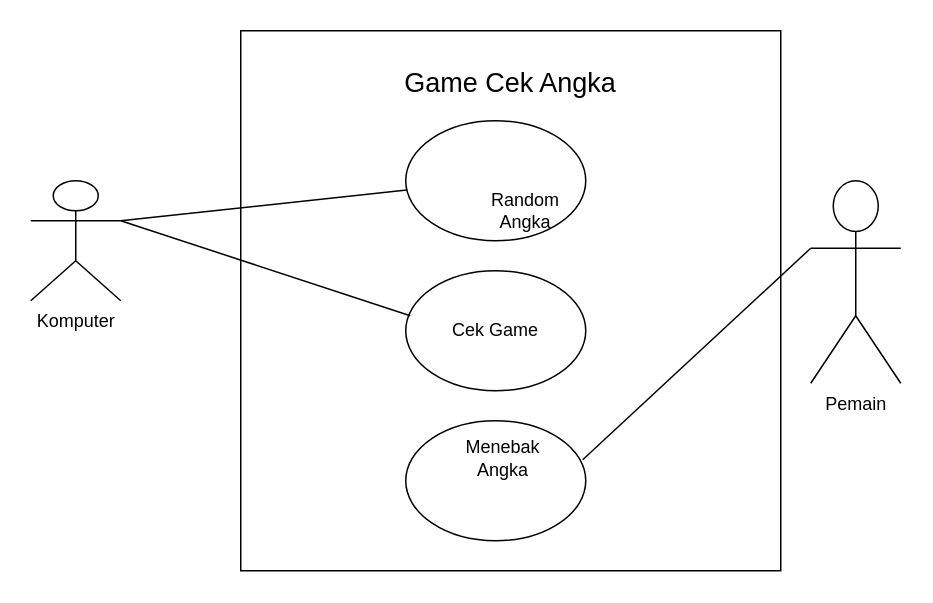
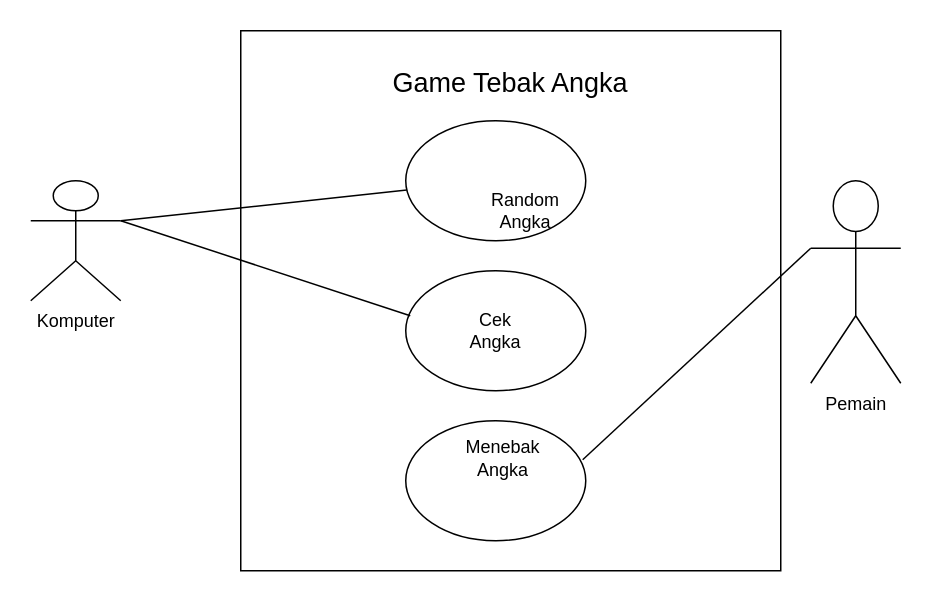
node "Game Cek Angka": label "Game Cek Angka" -> "Game Tebak Angka"
node "Cek Game": label "Cek Game" -> "Cek Angka"
